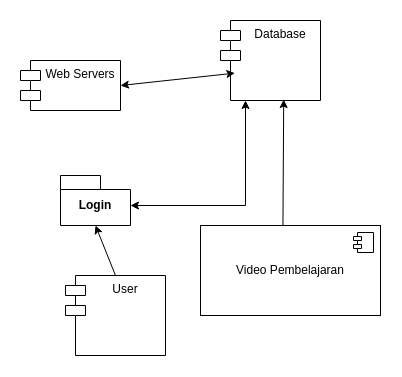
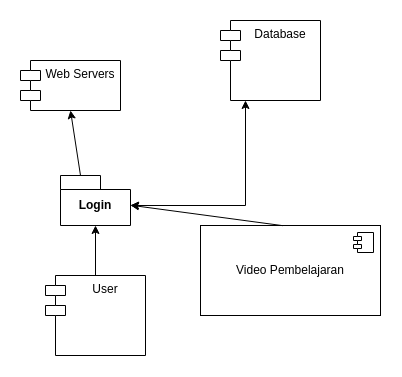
edge "Database" -- "Web Servers": removed
edge "Login" -> "Web Servers": added
edge "Video Pembelajaran" -> "Database": now "Video Pembelajaran" -> "Login"
node "User": moved (116, 316) -> (96, 316)
